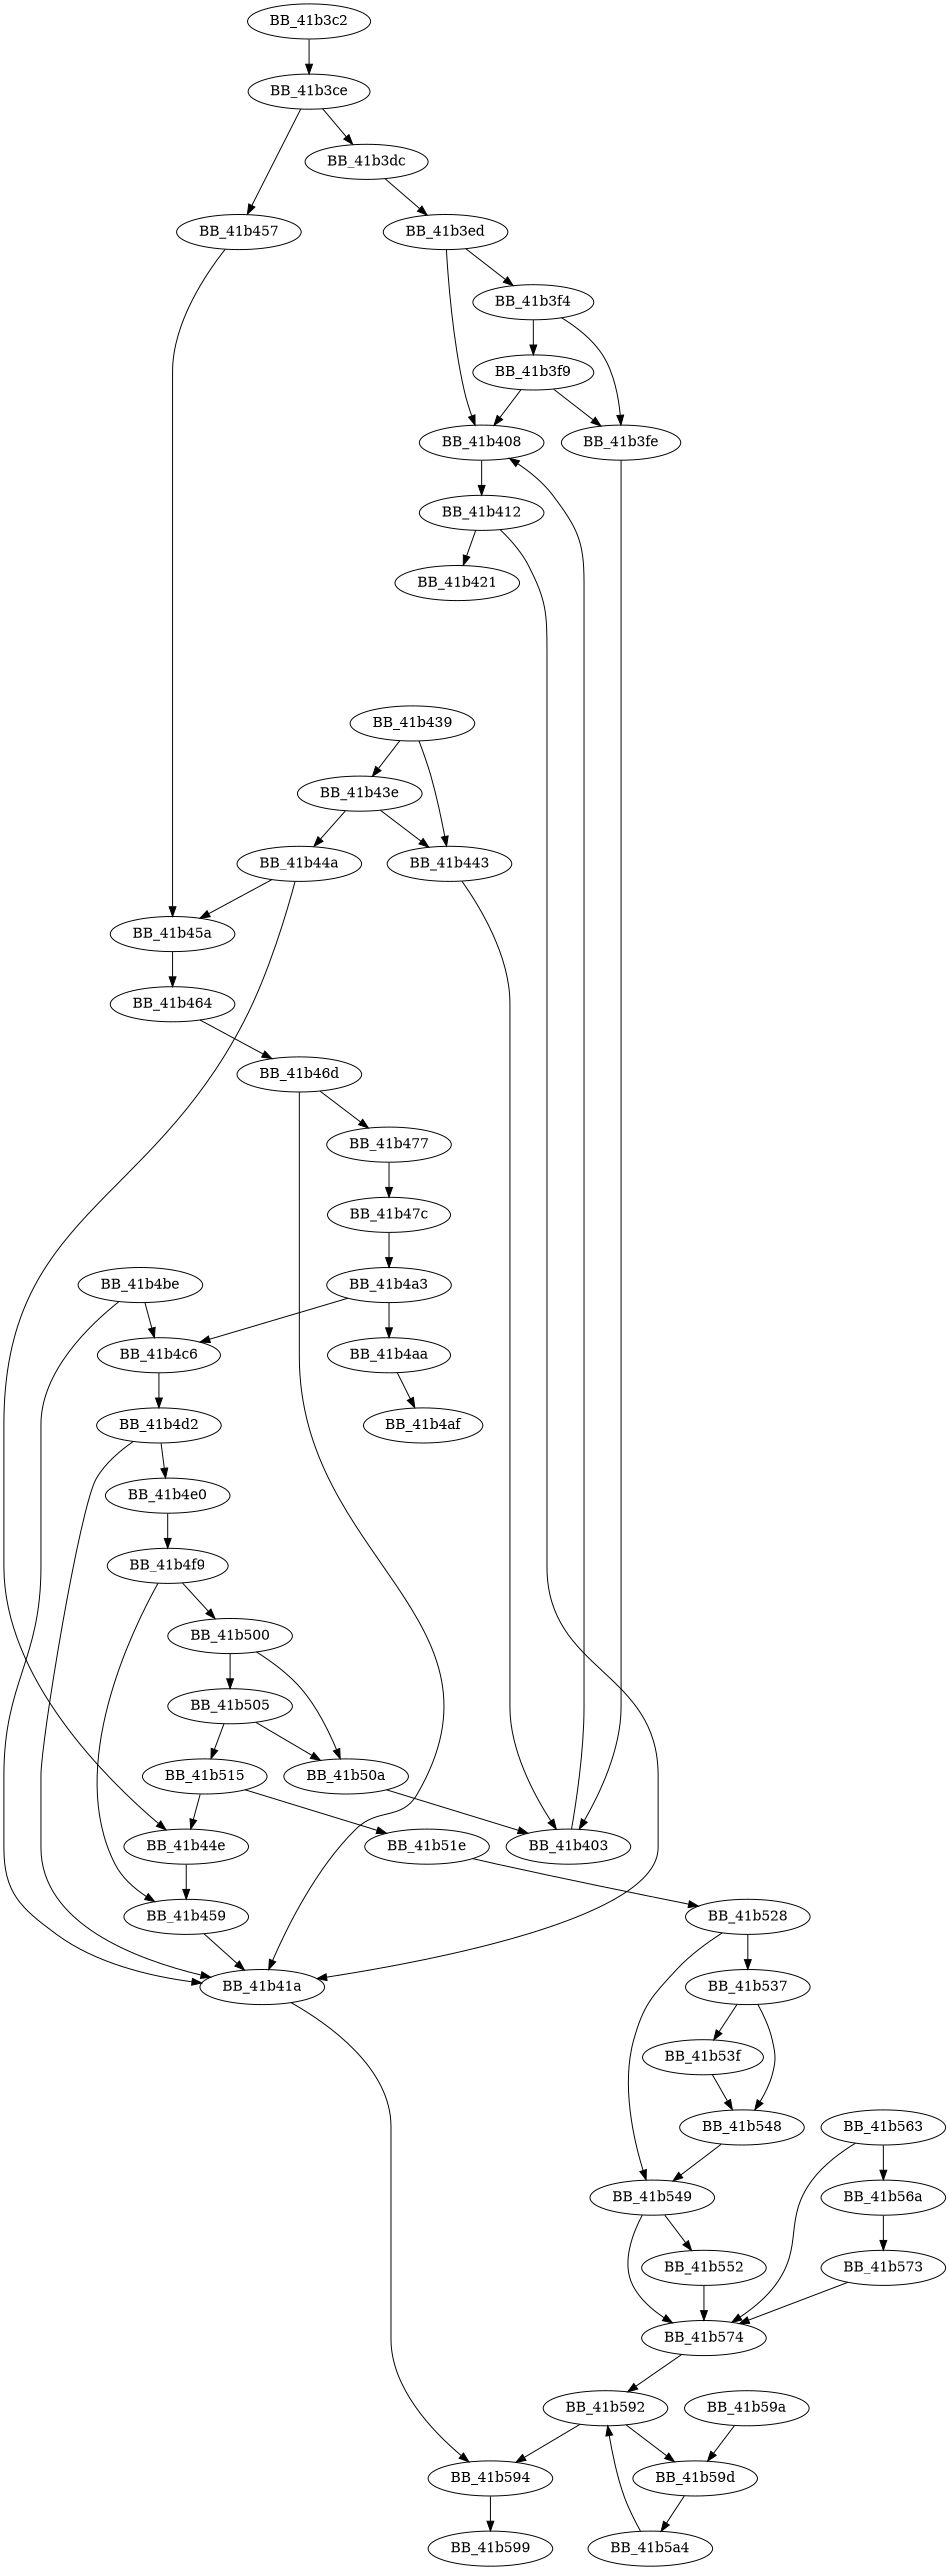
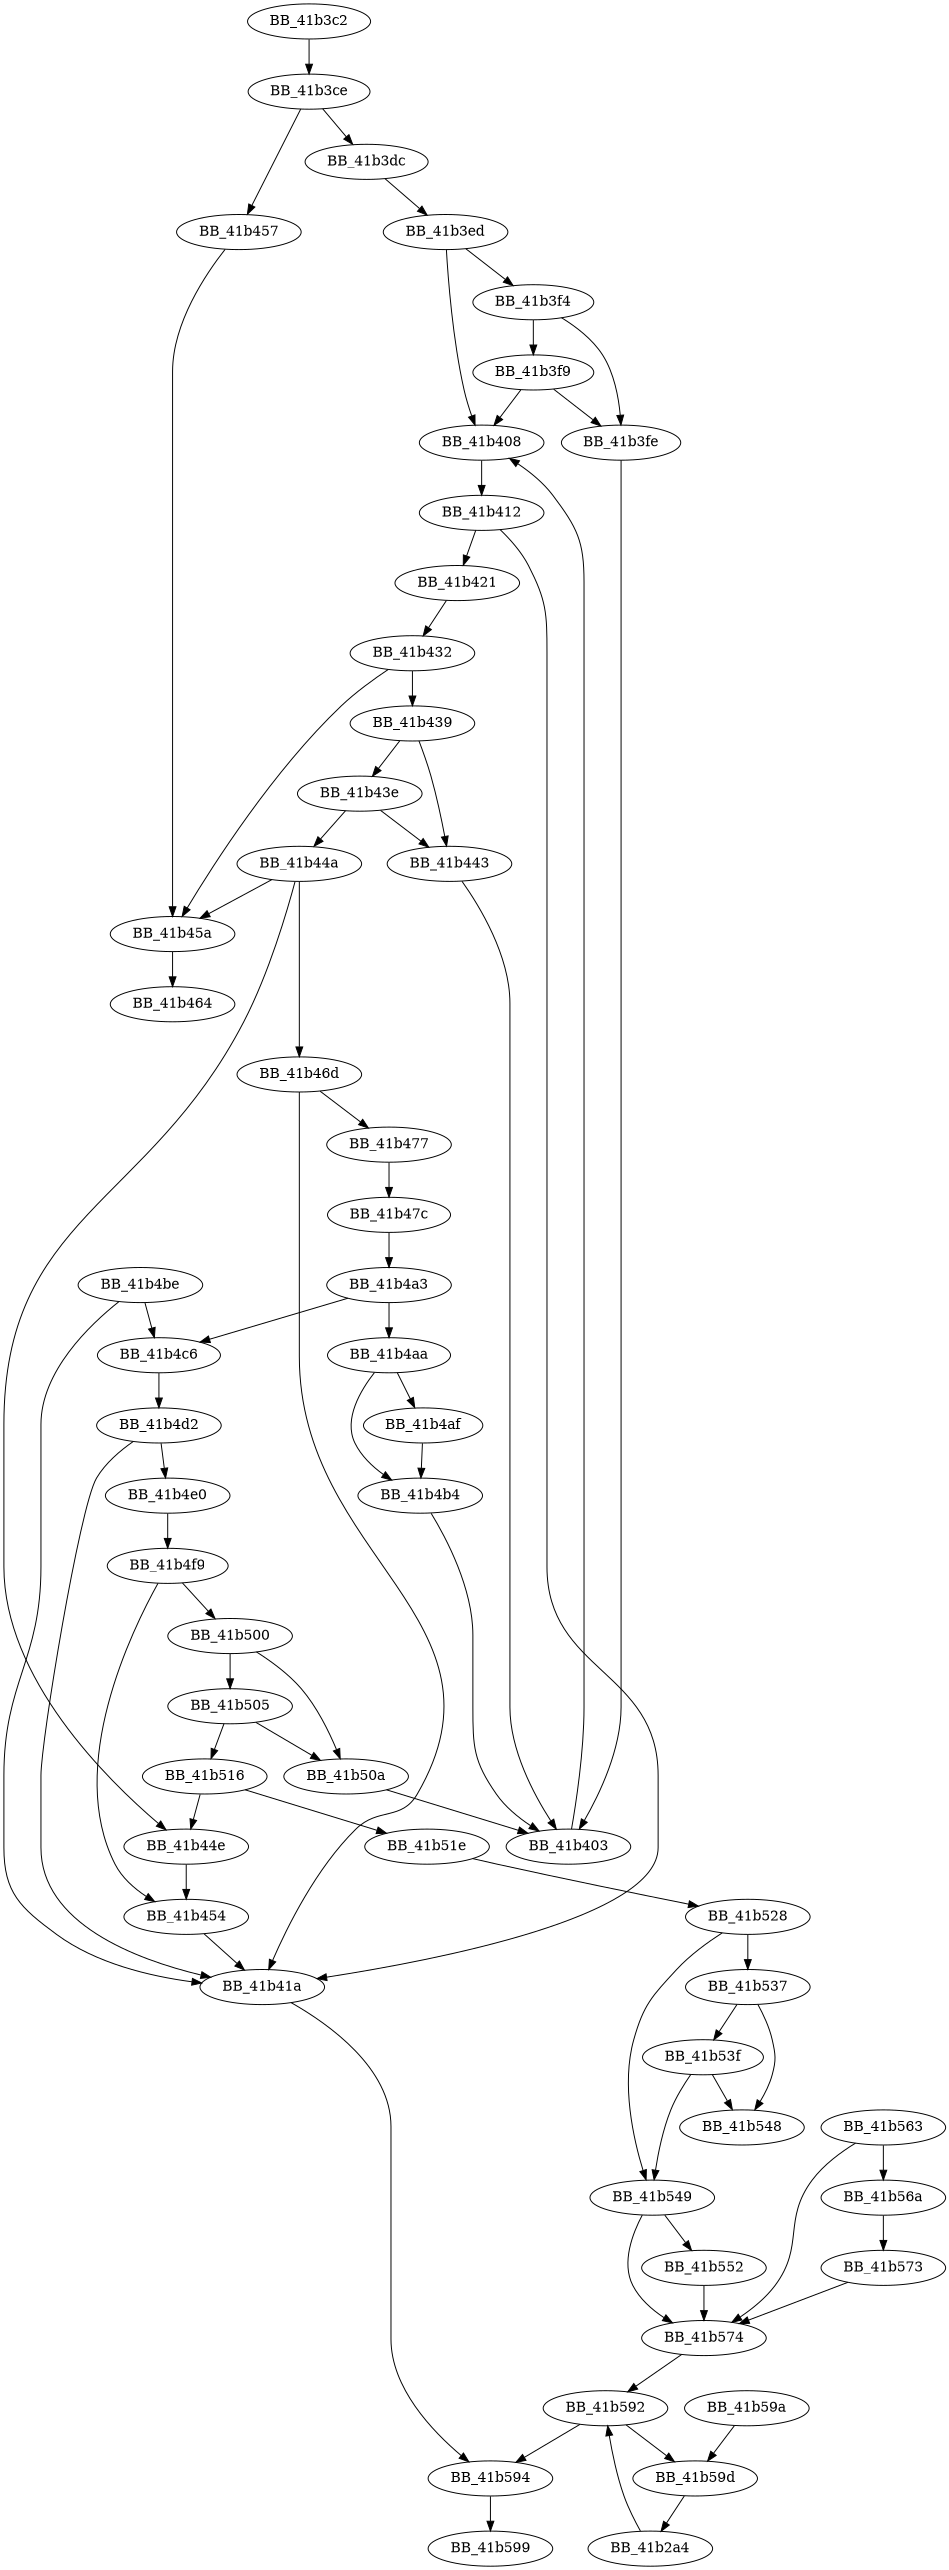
node "BB_41b432": added
edge "BB_41b464" -> "BB_41b46d": now "BB_41b44a" -> "BB_41b46d"
node "BB_41b4b4": added
node "BB_41b515": label "BB_41b515" -> "BB_41b516"
node "BB_41b459": label "BB_41b459" -> "BB_41b454"
edge "BB_41b548" -> "BB_41b549": now "BB_41b53f" -> "BB_41b549"
node "BB_41b5a4": label "BB_41b5a4" -> "BB_41b2a4"
